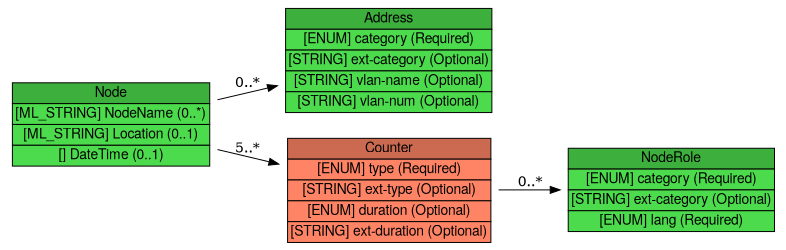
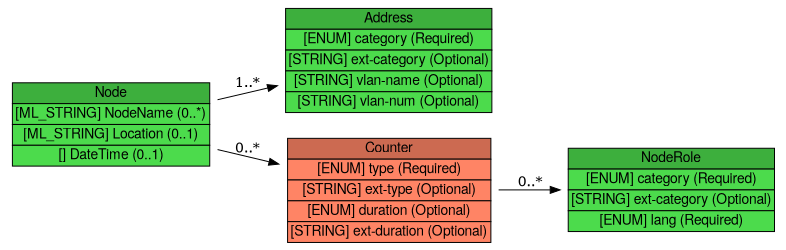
edge "Node" -> "Address": label "0..*" -> "1..*"
edge "Node" -> "Counter": label "5..*" -> "0..*"
